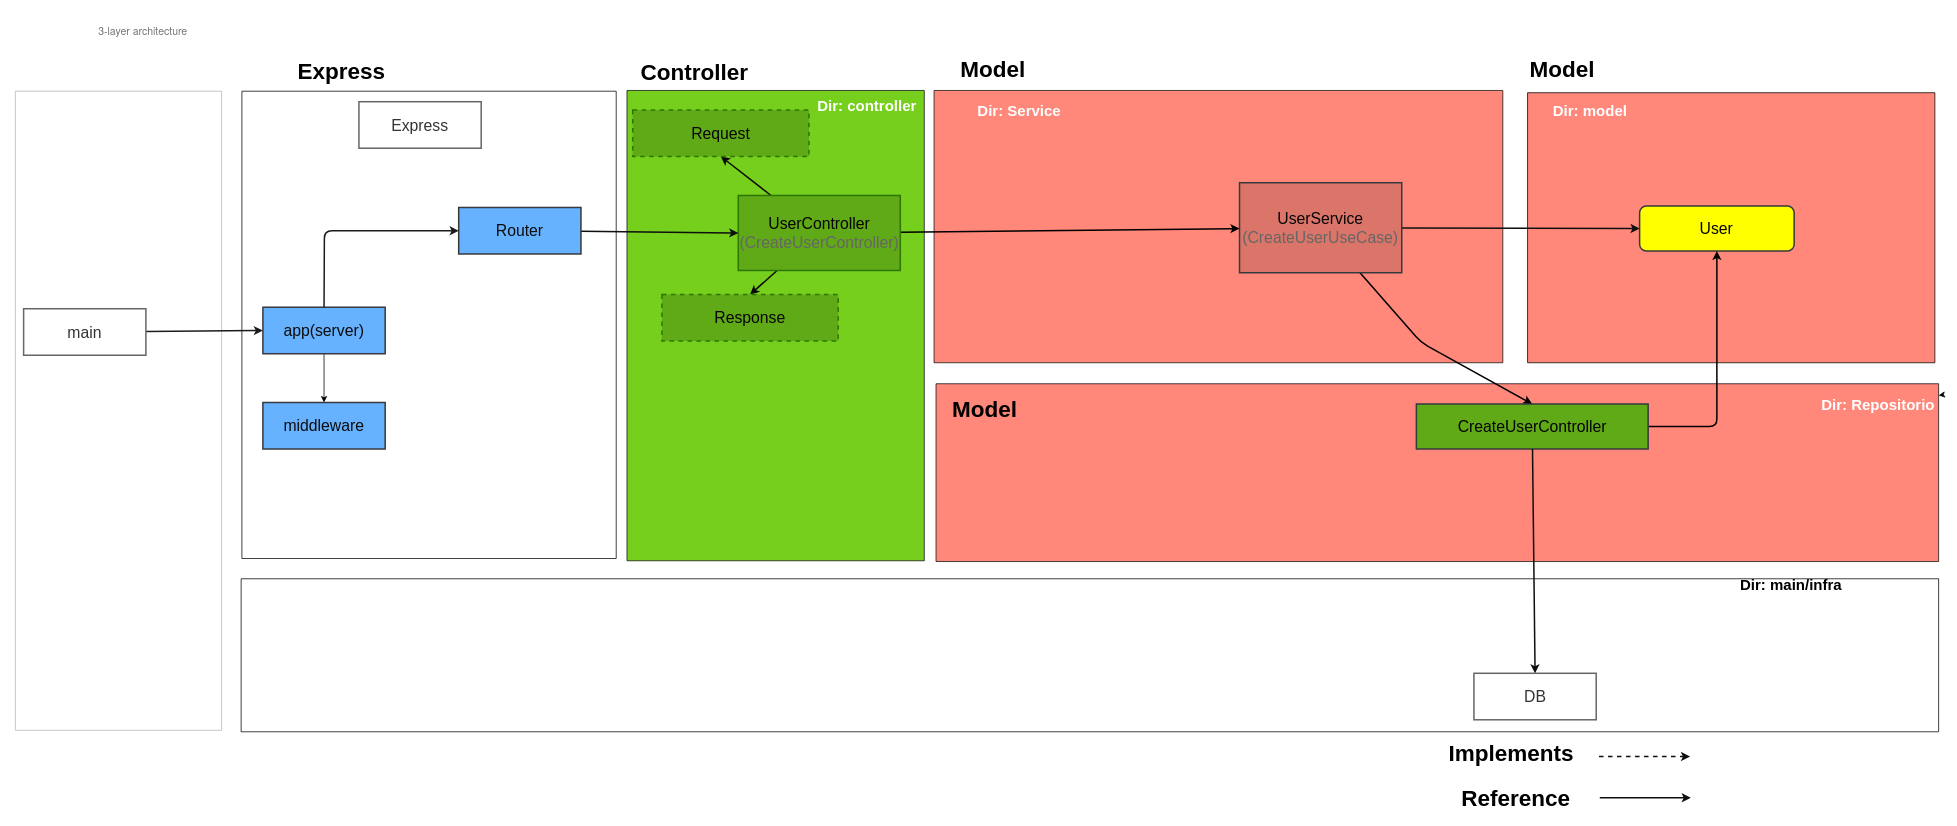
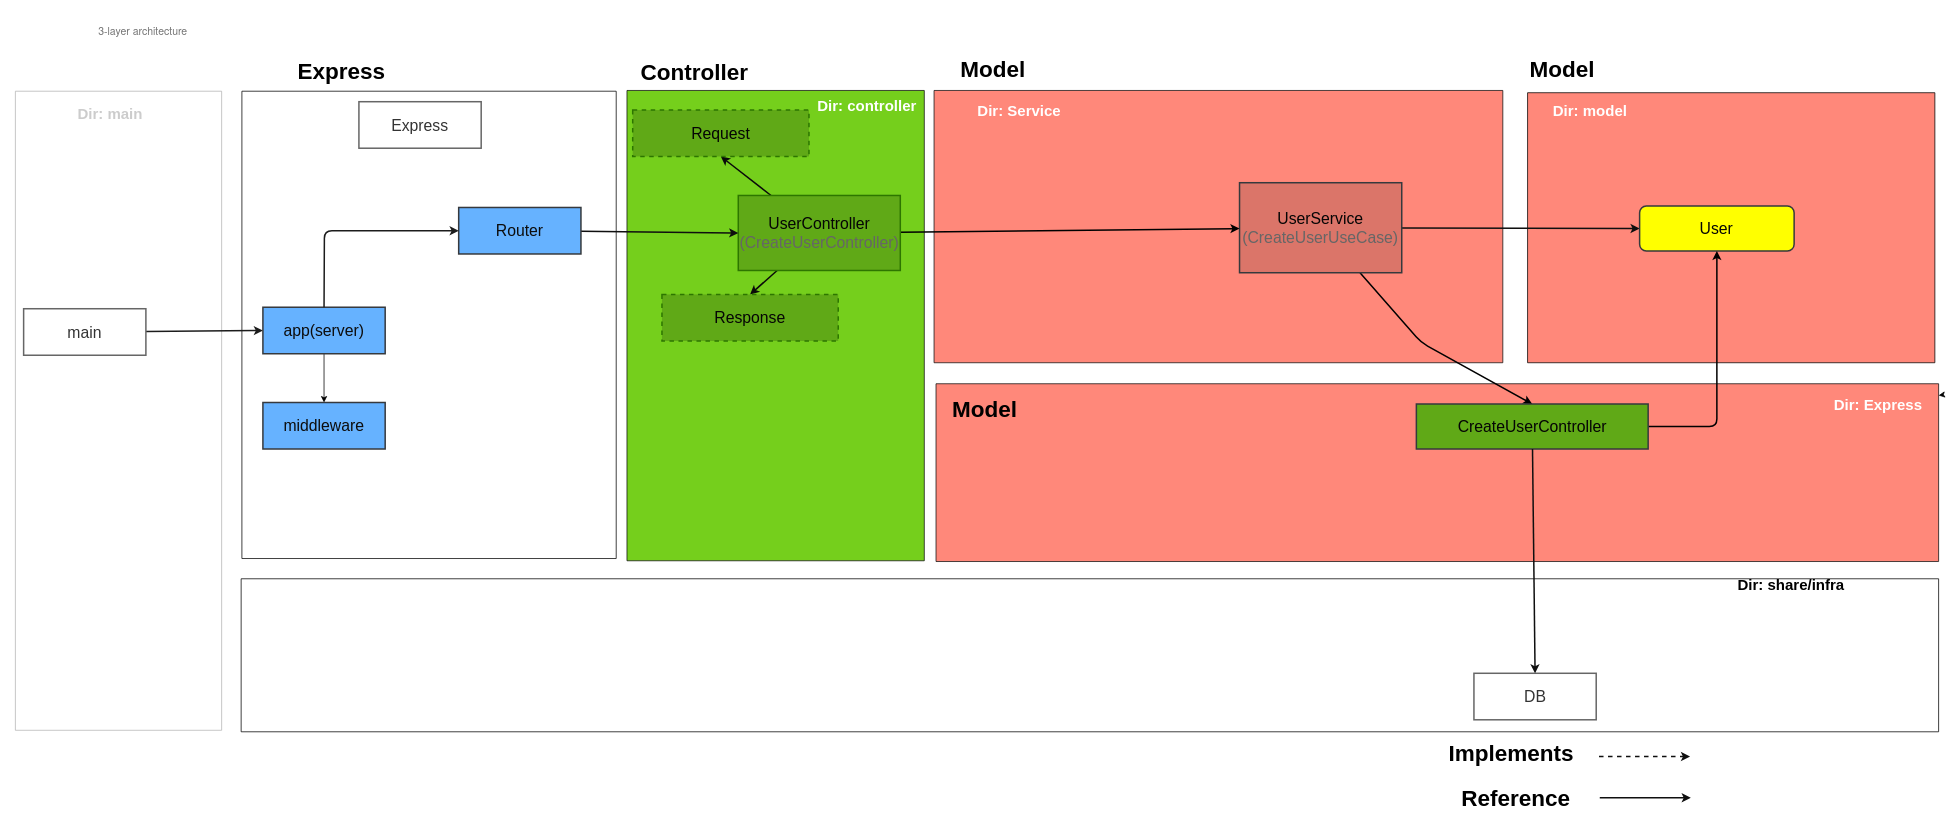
node "Dir: main": added
node "Dir: Repositorio": label "Dir: Repositorio" -> "Dir: Express"
node "Dir: main/infra": label "Dir: main/infra" -> "Dir: share/infra"
